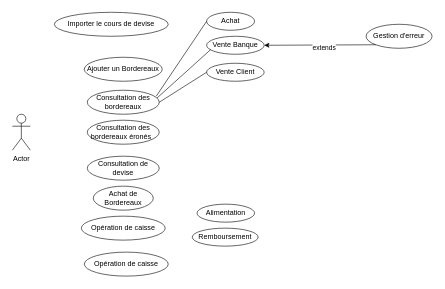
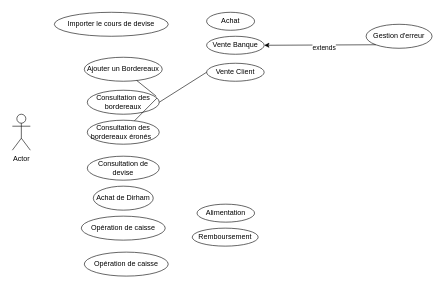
edge "Achat" -- "Consultation des bordereaux": now "Ajouter un Bordereaux" -- "Consultation des bordereaux"
edge "Vente Banque" -- "Consultation des bordereaux": now "Consultation des bordereaux éronés" -- "Consultation des bordereaux"
node "Achat de Bordereaux": label "Achat de Bordereaux" -> "Achat de Dirham"
